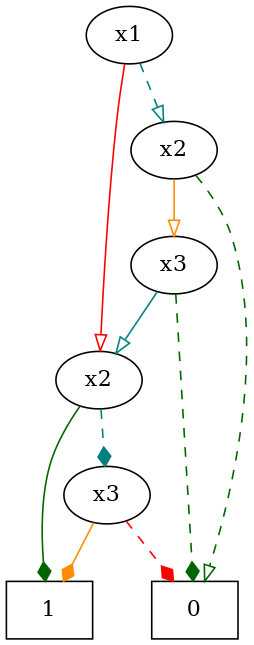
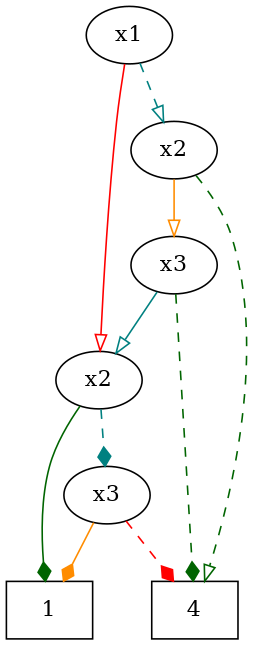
node "0": label "0" -> "4"
